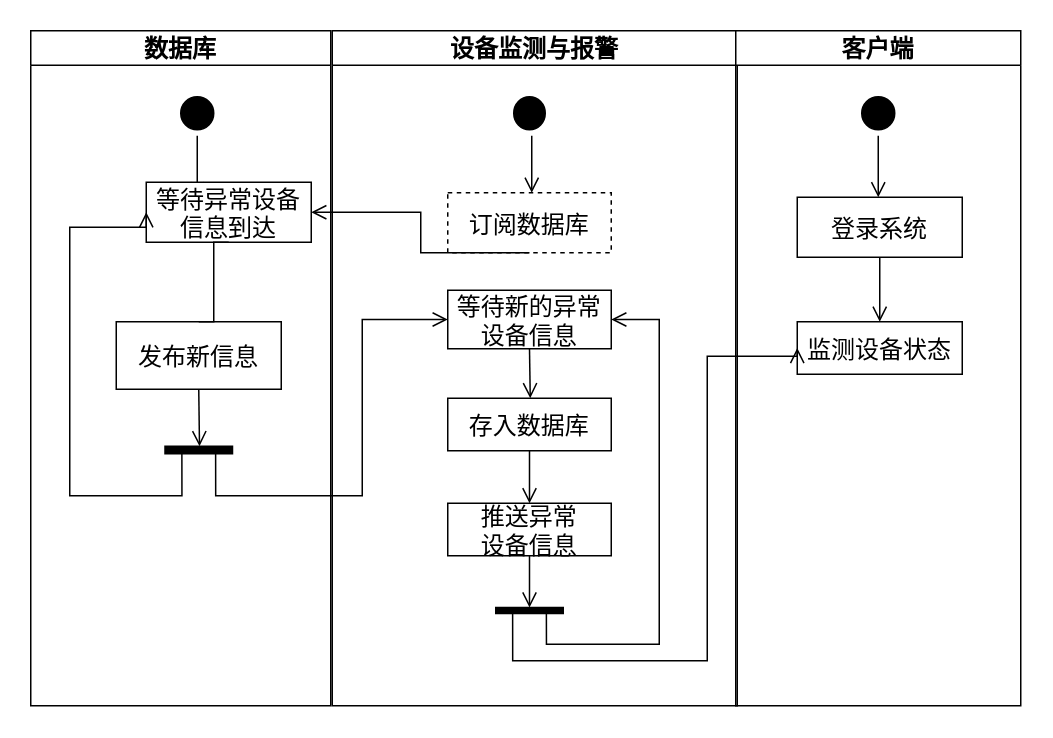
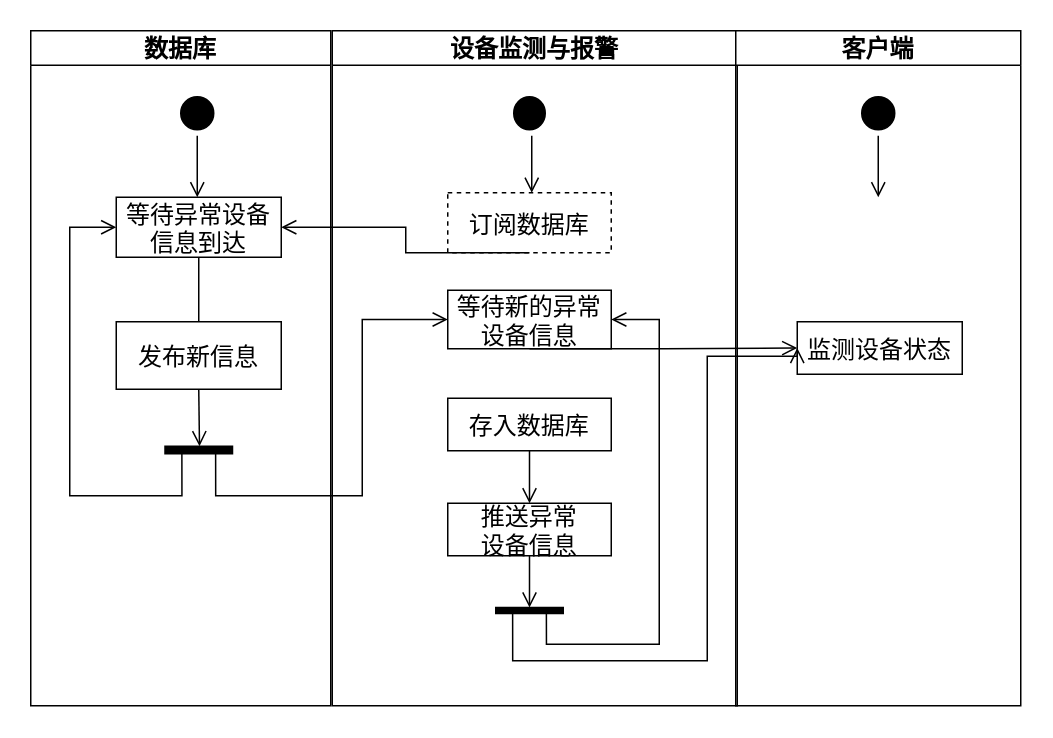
node "等待异常设备 信息到达": moved (229, 212) -> (199, 227)
node "登录系统": removed
edge "登录系统" -> "监测设备状态": removed
edge "等待新的异常 设备信息" -> "存入数据库": now "等待新的异常 设备信息" -> "监测设备状态"
